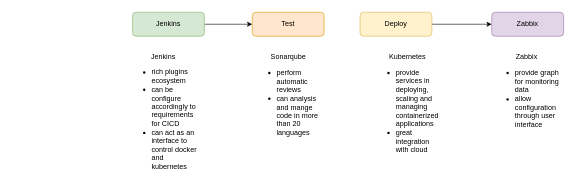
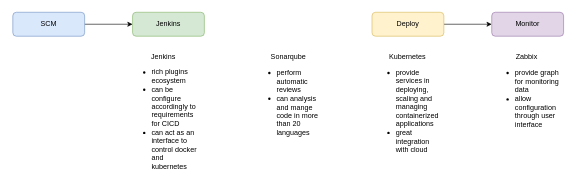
node "SCM": added
edge "SCM" -> "Jenkins": added
edge "Jenkins" -> "Test": removed
node "Test": removed
node "Deploy": moved (396, 24) -> (408, 24)
node "Zabbix": label "Zabbix" -> "Monitor"
